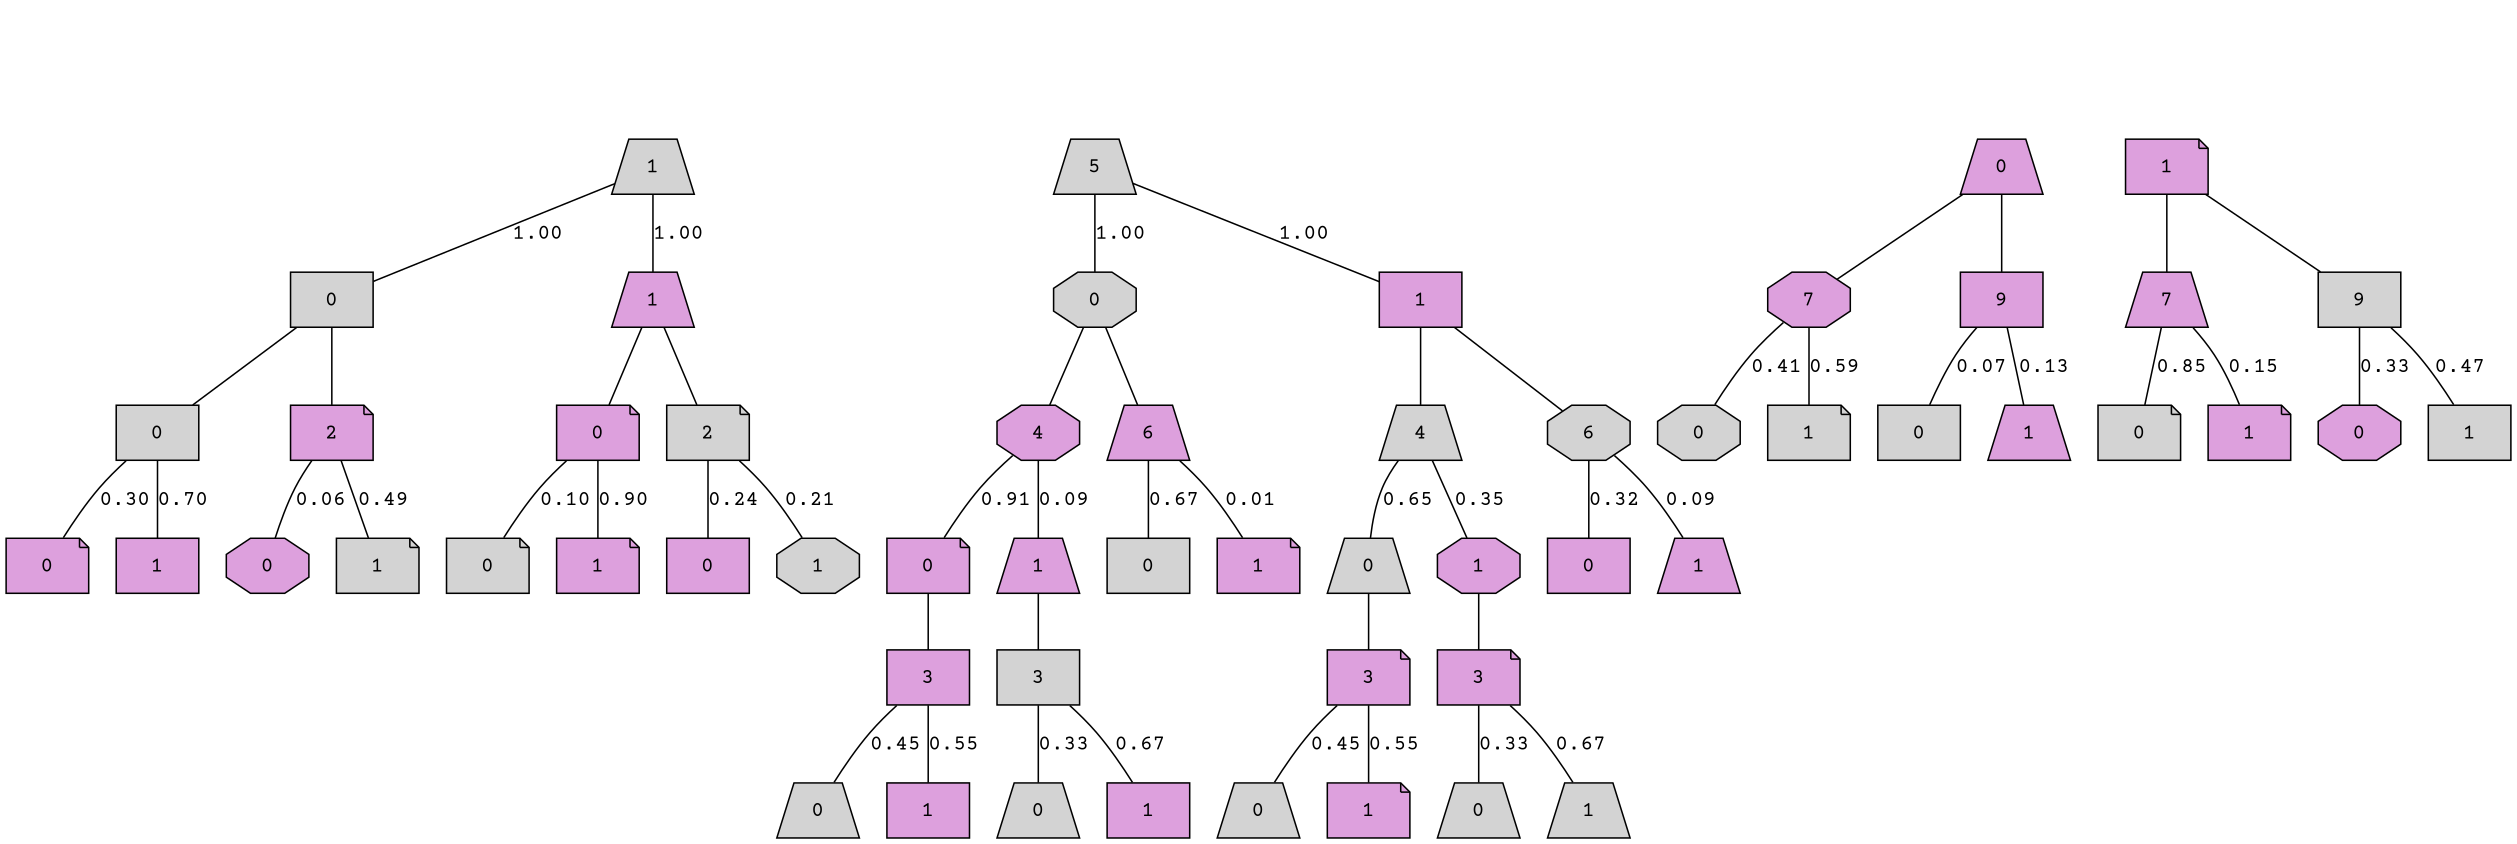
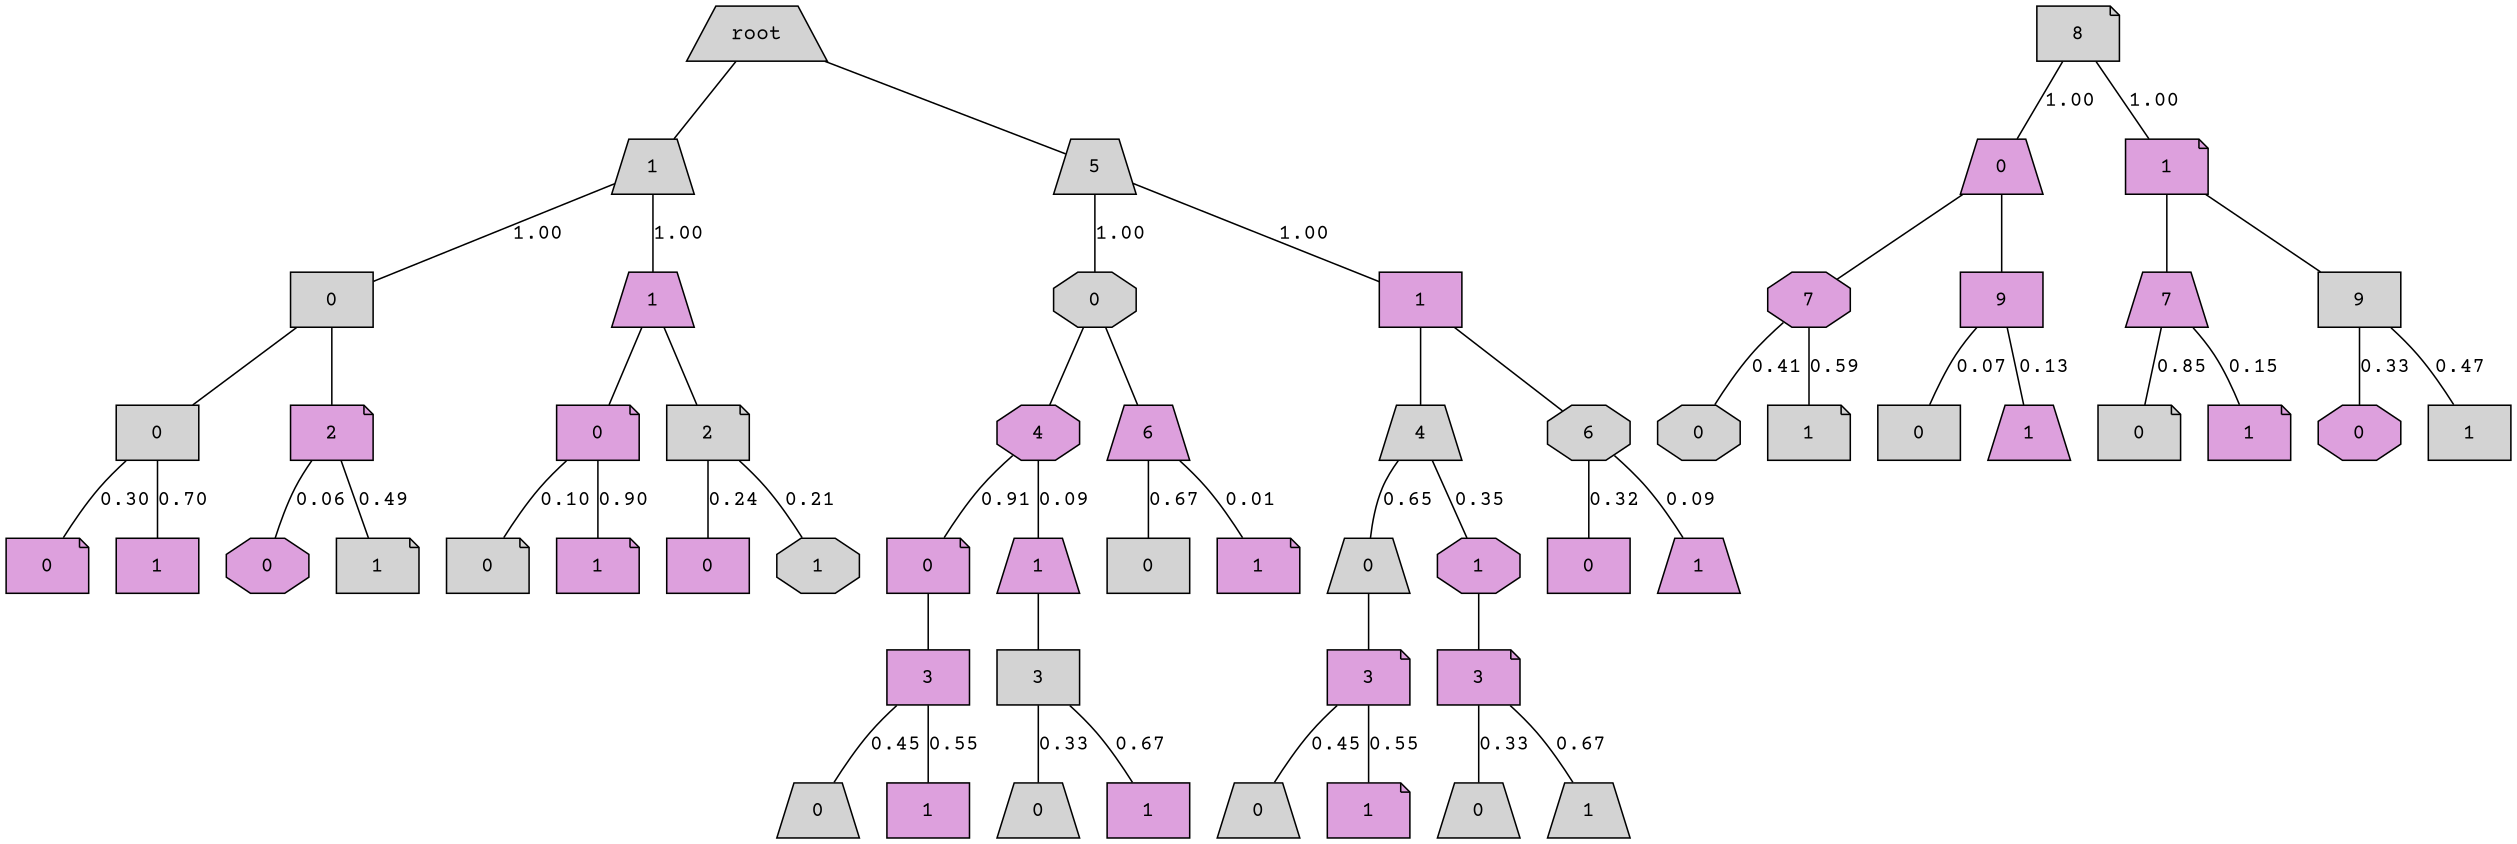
node "root": added
node "8": added
